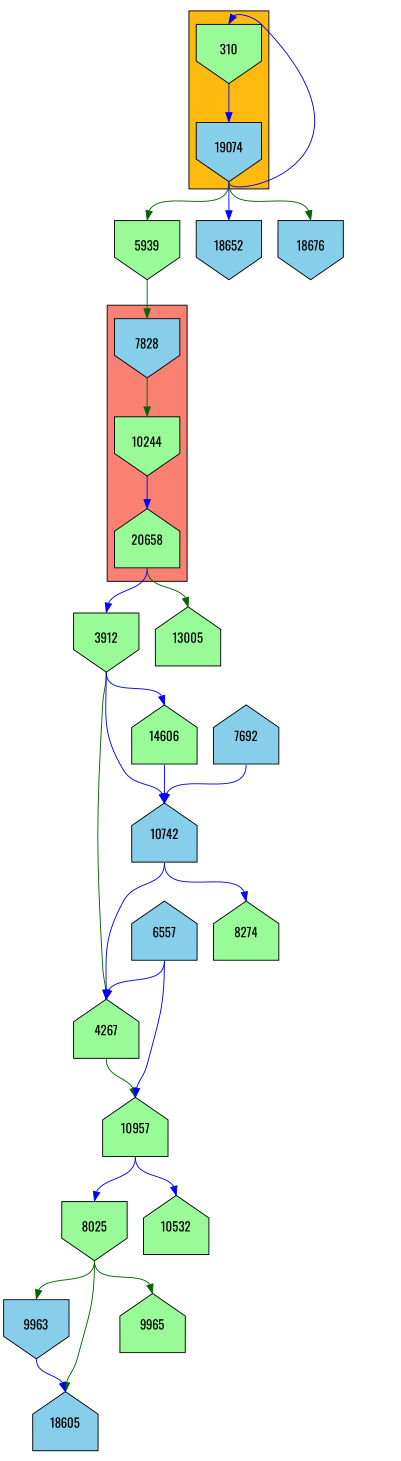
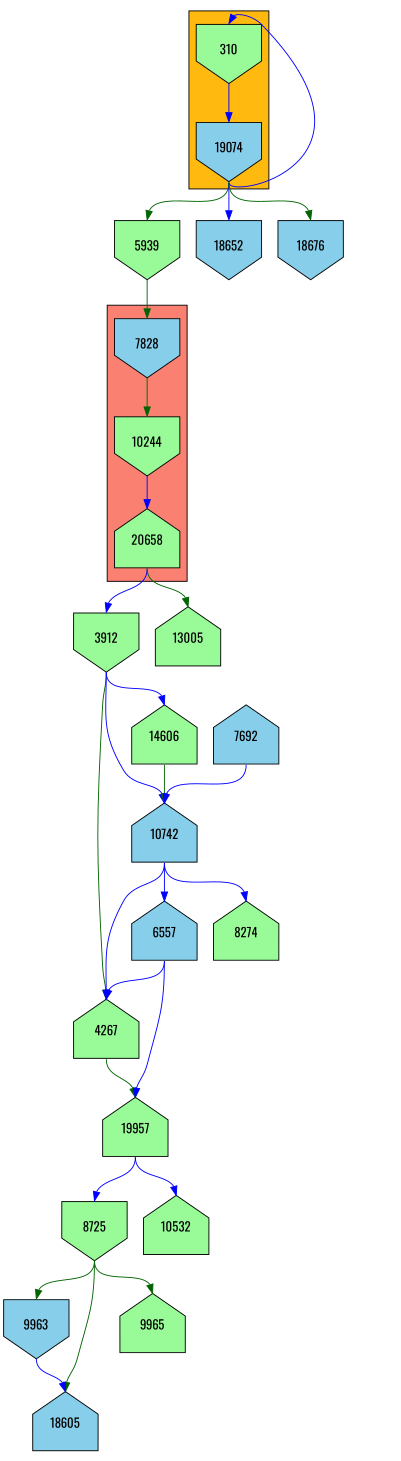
edge "14606" -> "10742": color blue -> darkgreen
edge "10742" -> "6557": added
node "10957": label "10957" -> "19957"
node "8025": label "8025" -> "8725"
